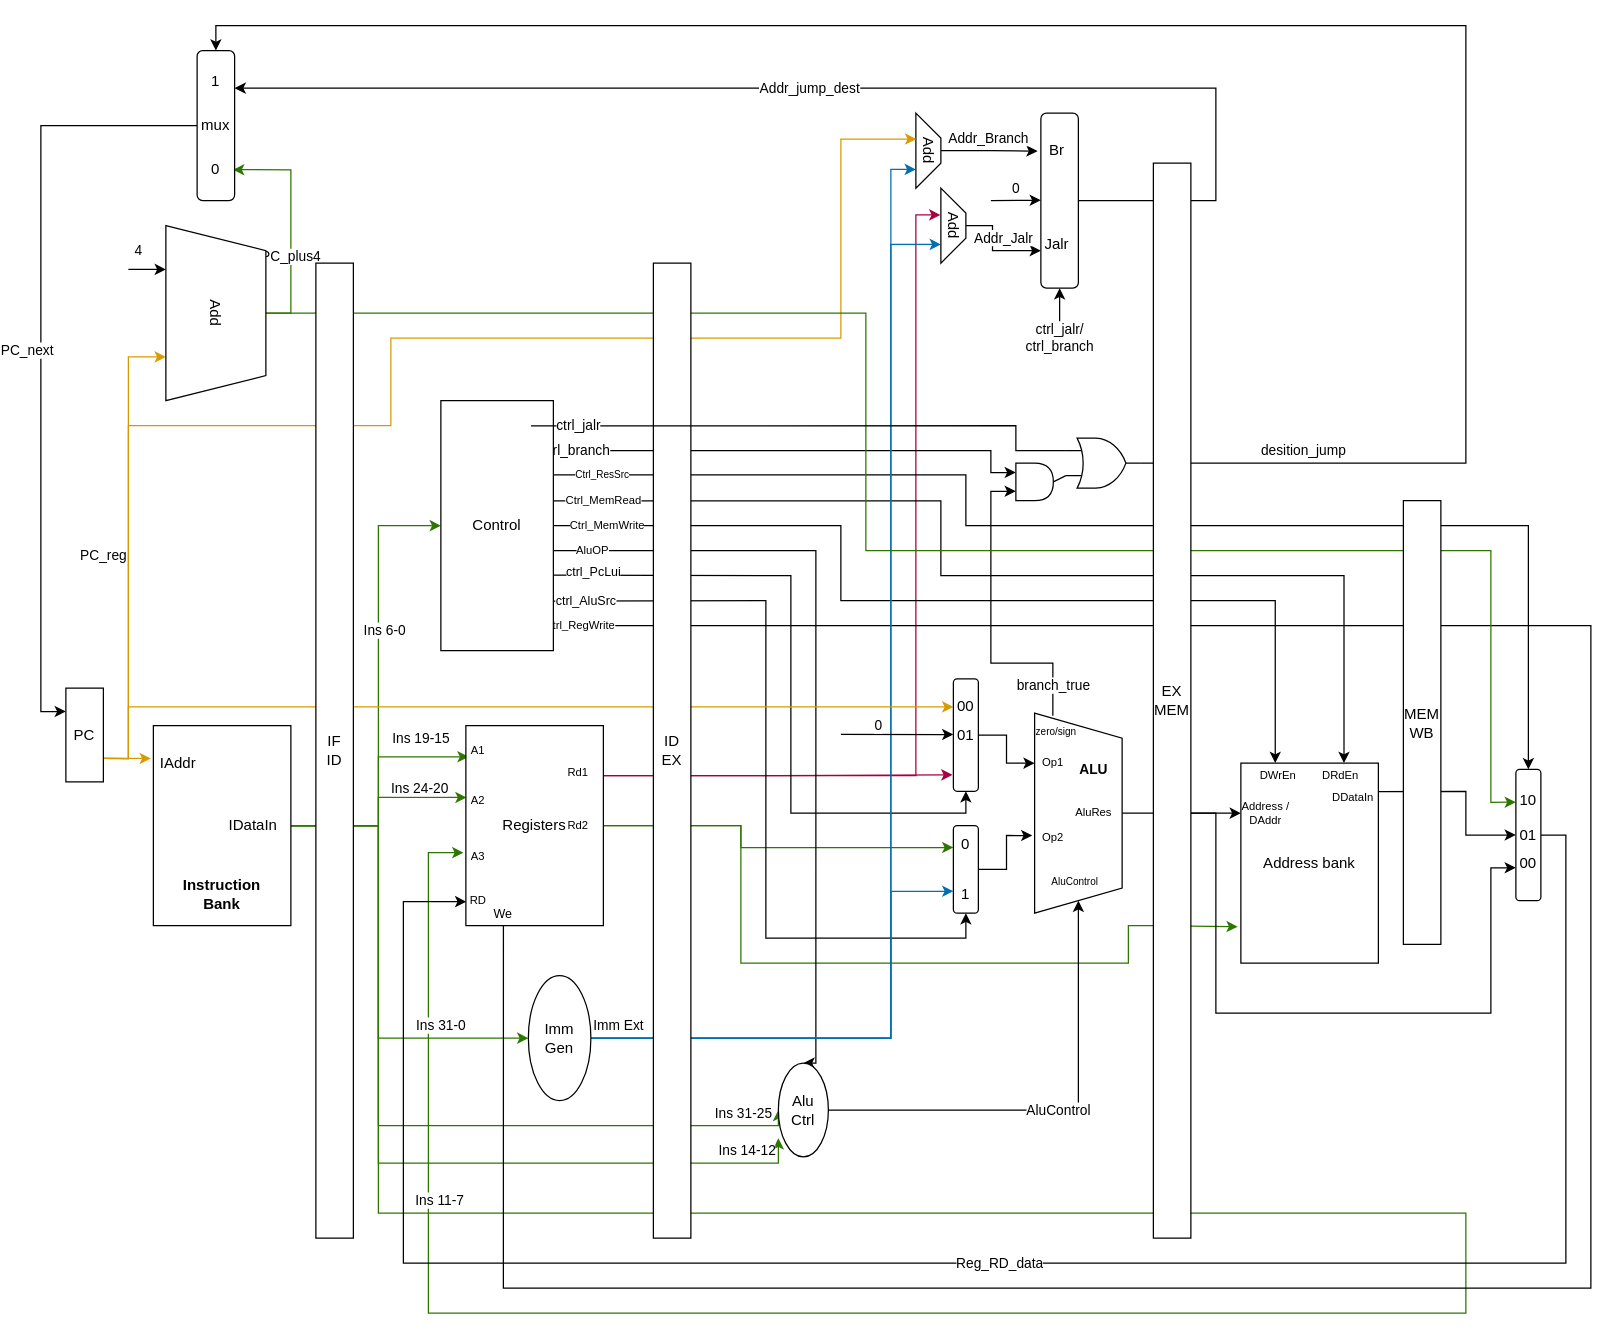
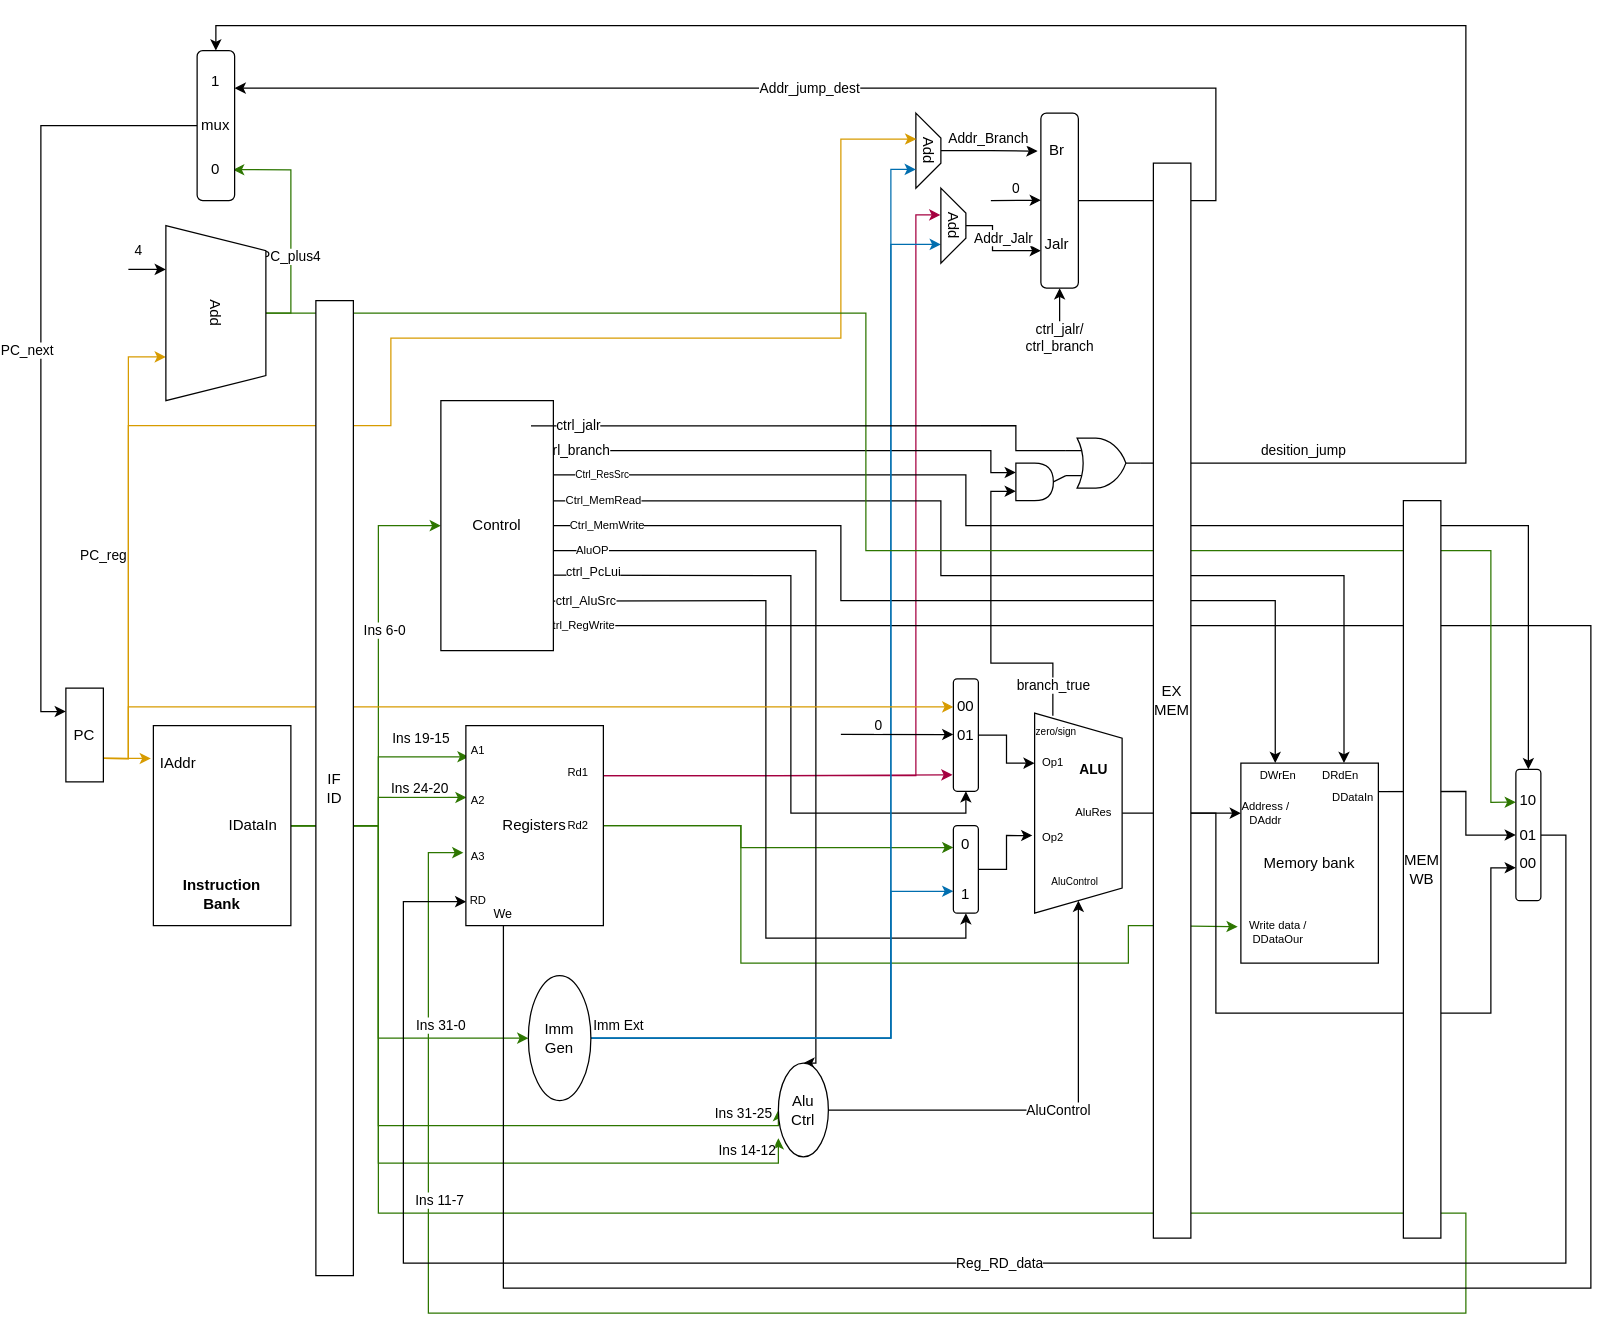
node "MEM WB": size 38x444 -> 38x738
node "IF ID": moved (334, 751) -> (334, 788)
node "ID EX": removed
node "Address bank": label "Address bank" -> "Memory bank"
node "Write data / DDataOur": added
